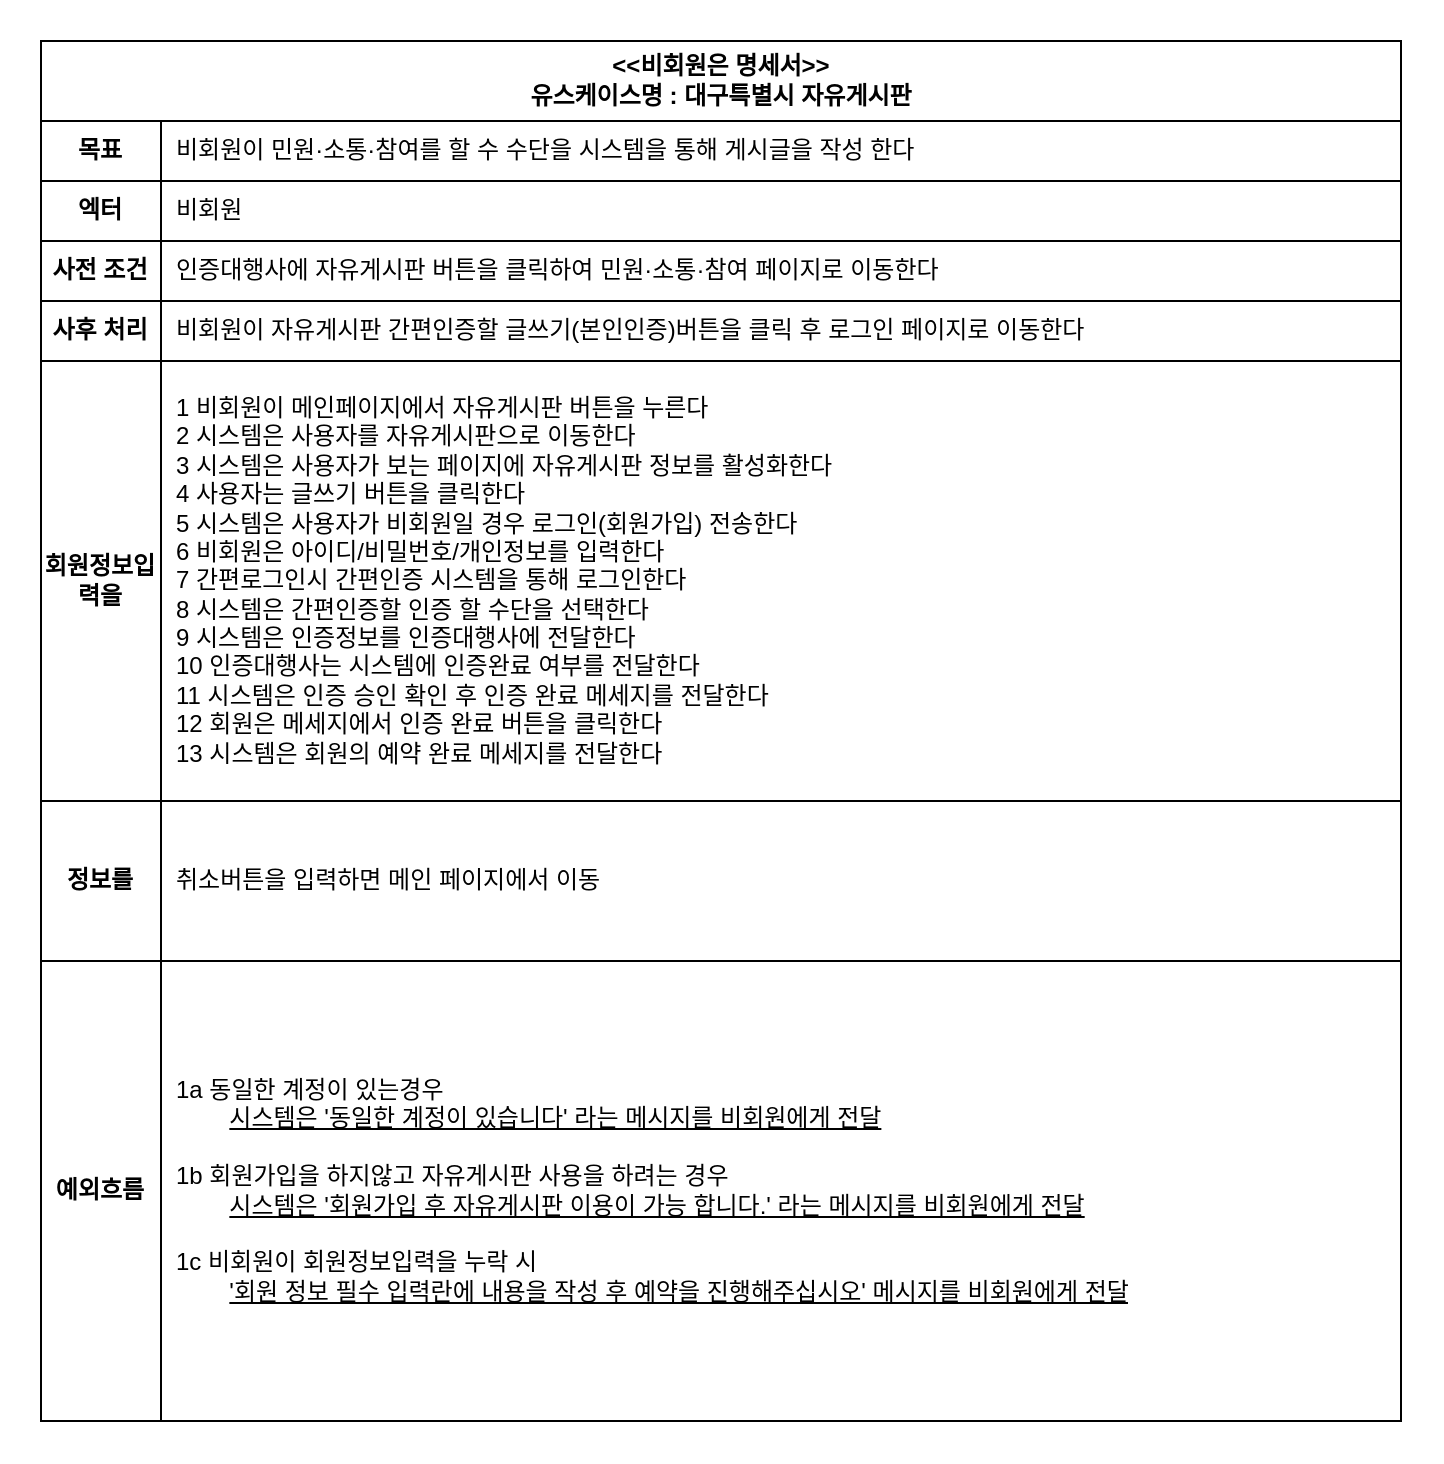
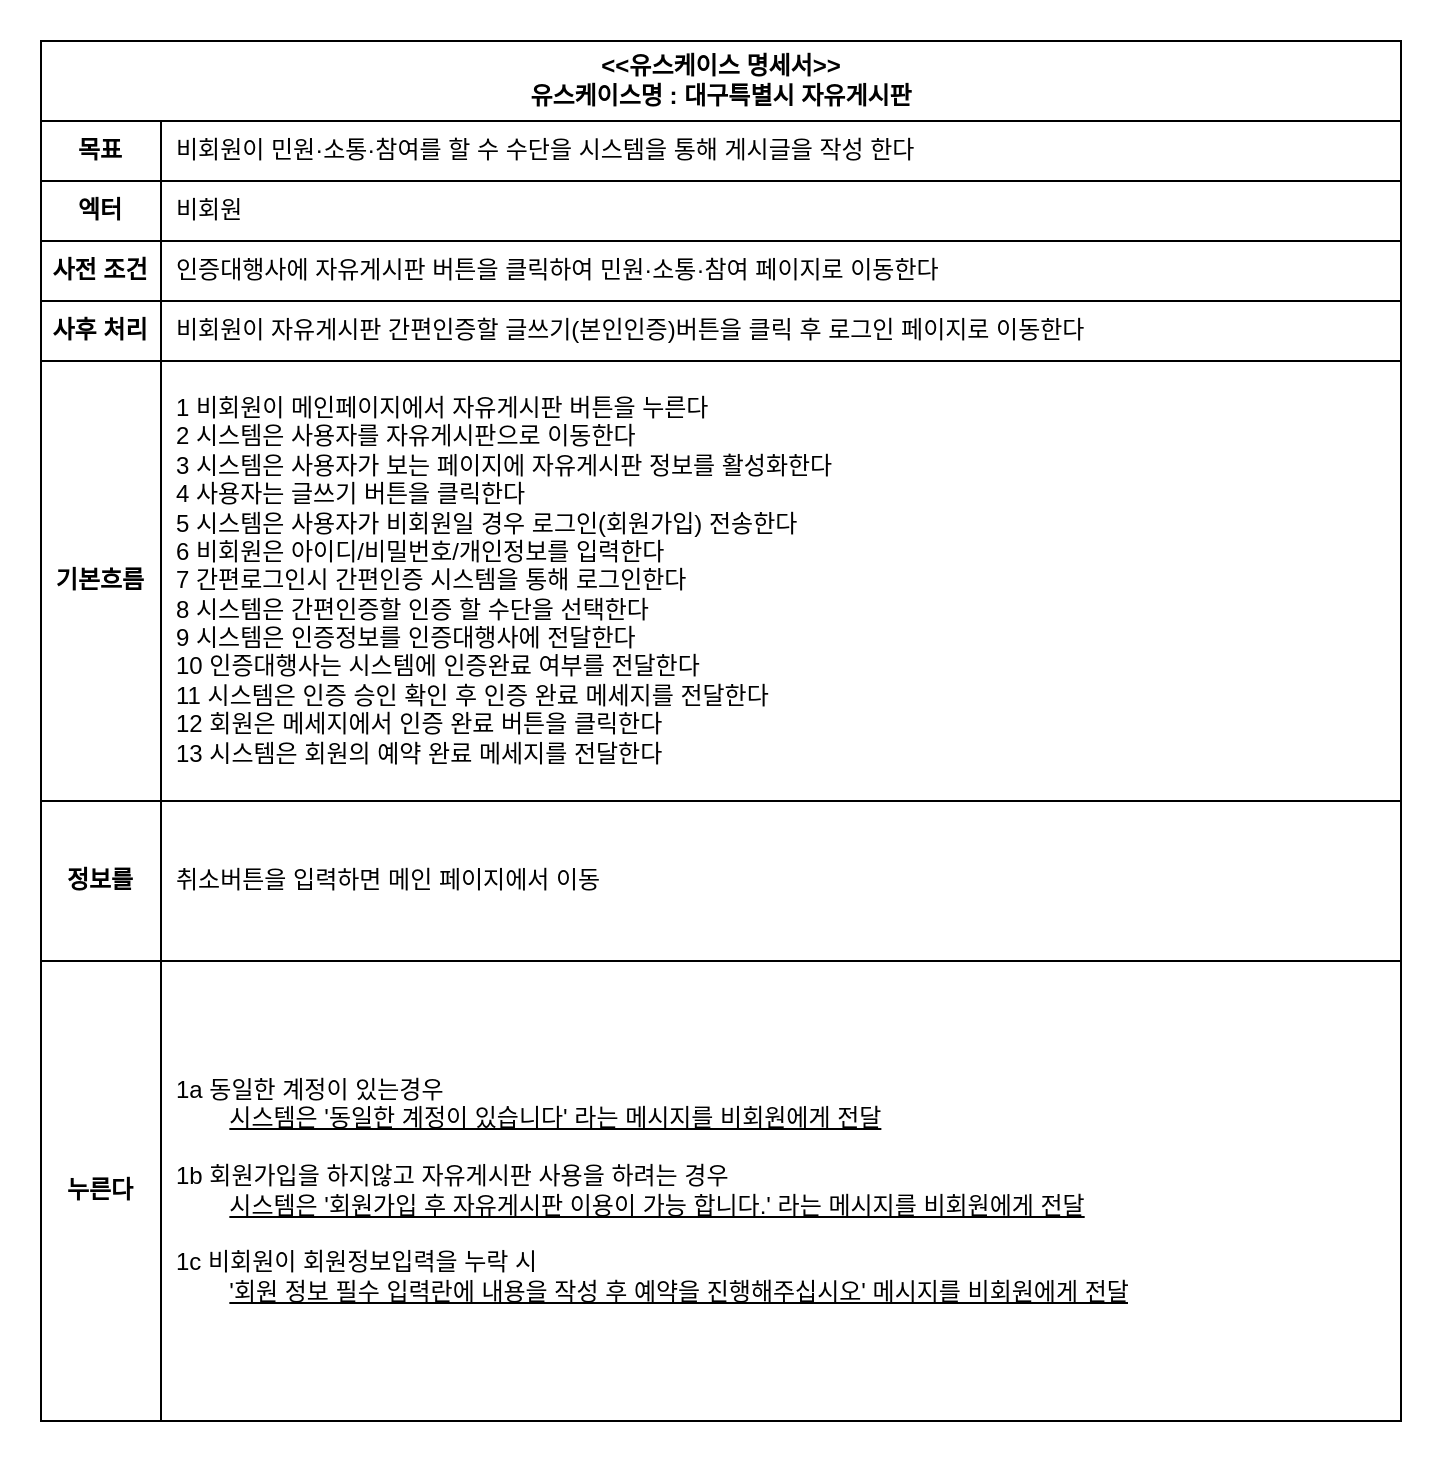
node "<<비회원은 명세서>> 유스케이스명 : 대구특별시 자유게시판": label "<<비회원은 명세서>> 유스케이스명 : 대구특별시 자유게시판" -> "<<유스케이스 명세서>> 유스케이스명 : 대구특별시 자유게시판"
node "회원정보입력을": label "회원정보입력을" -> "기본흐름"
node "예외흐름": label "예외흐름" -> "누른다"
